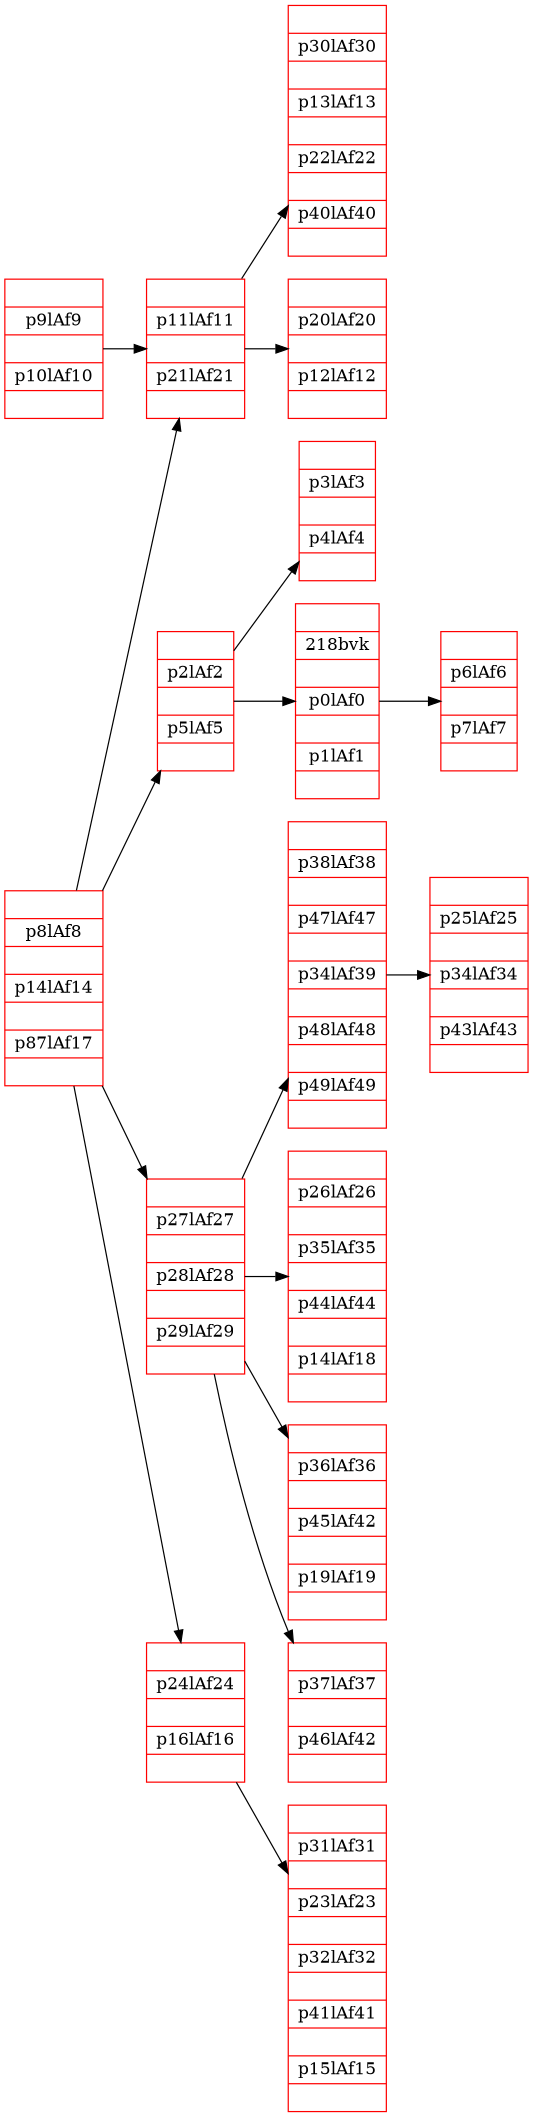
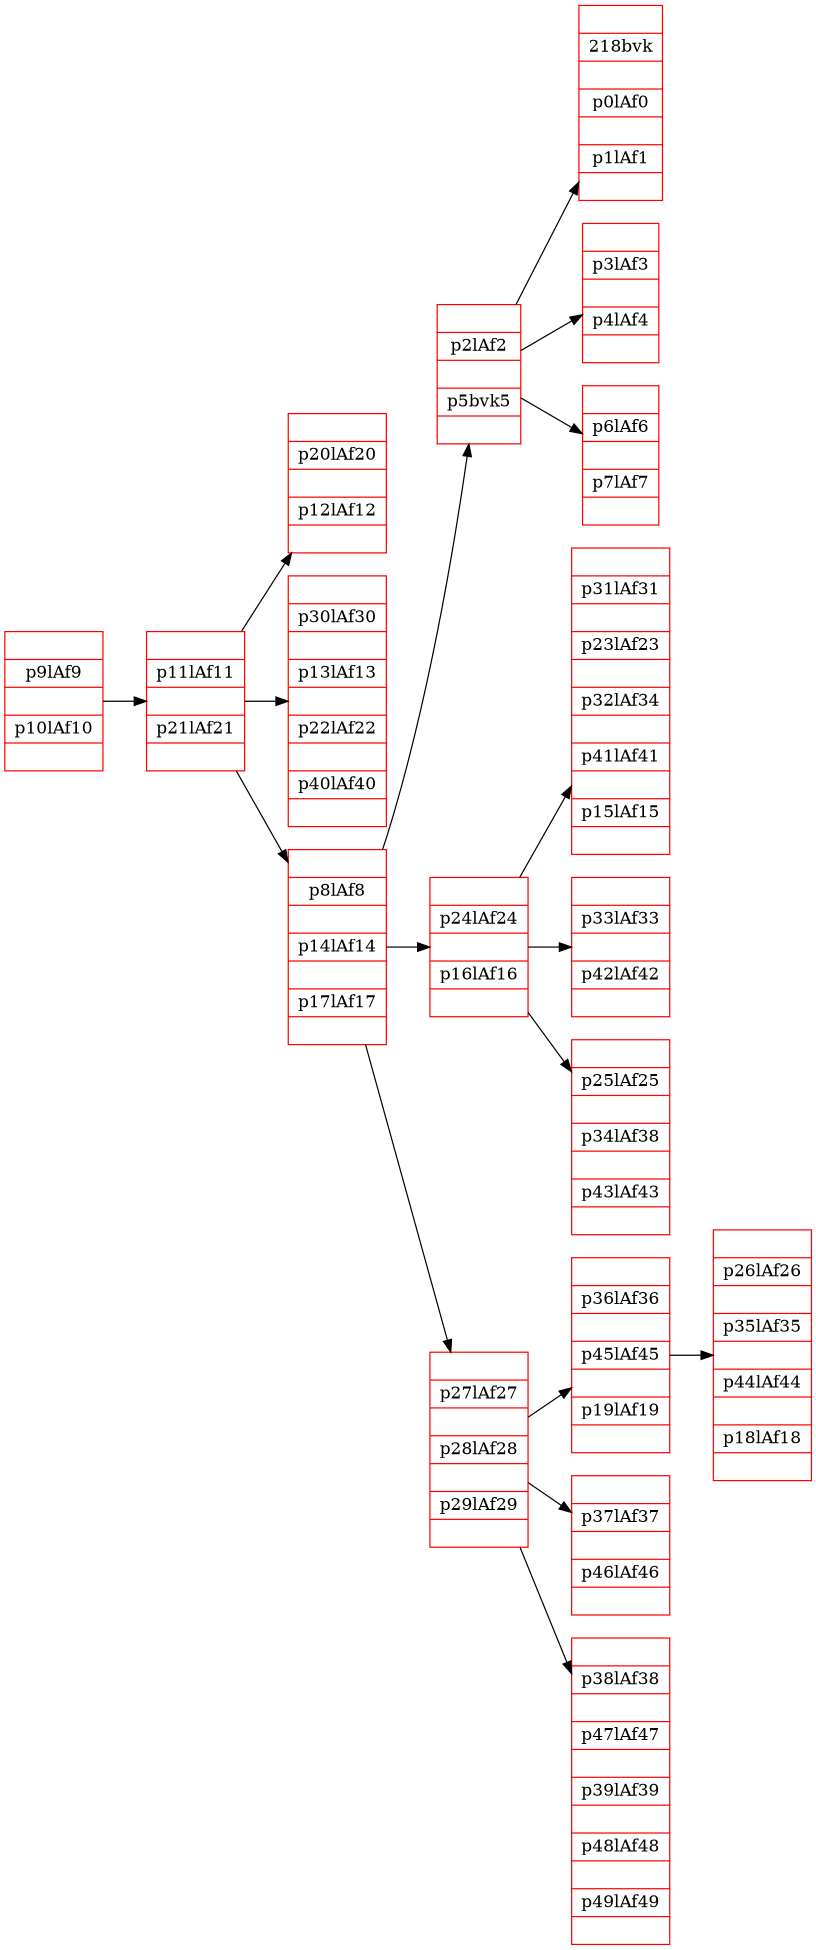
edge "p8lAf8" -> "p11lAf11": reversed
edge "218bvk" -> "p6lAf6": now "p2lAf2" -> "p6lAf6"
node "p2lAf2": text "p5lAf5" -> "p5bvk5"
node "p33lAf33": added
node "p38lAf38": text "p34lAf39" -> "p39lAf39"
node "p25lAf25": text "p34lAf34" -> "p34lAf38"
edge "p38lAf38" -> "p25lAf25": now "p24lAf24" -> "p25lAf25"
node "p8lAf8": text "p87lAf17" -> "p17lAf17"
edge "p27lAf27" -> "p26lAf26": now "p36lAf36" -> "p26lAf26"
node "p26lAf26": text "p14lAf18" -> "p18lAf18"
node "p36lAf36": text "p45lAf42" -> "p45lAf45"
node "p37lAf37": text "p46lAf42" -> "p46lAf46"
node "p31lAf31": text "p32lAf32" -> "p32lAf34"
